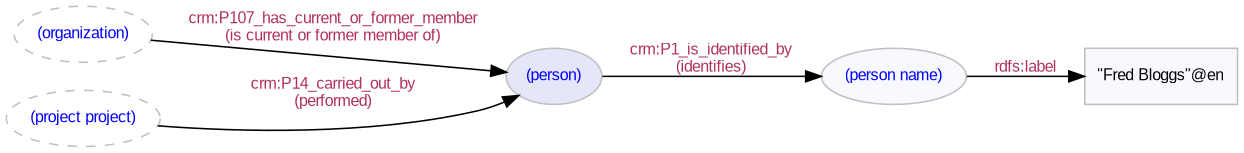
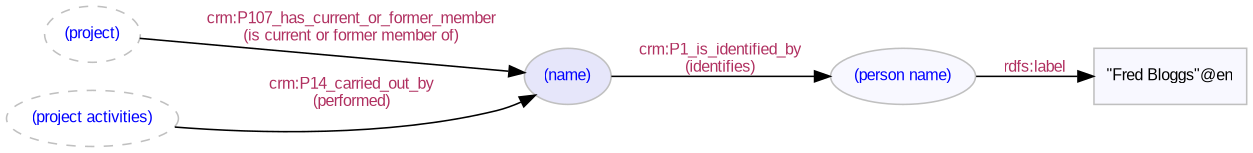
node "(organization)": label "(organization)" -> "(project)"
node "(person)": label "(person)" -> "(name)"
node "(project project)": label "(project project)" -> "(project activities)"
